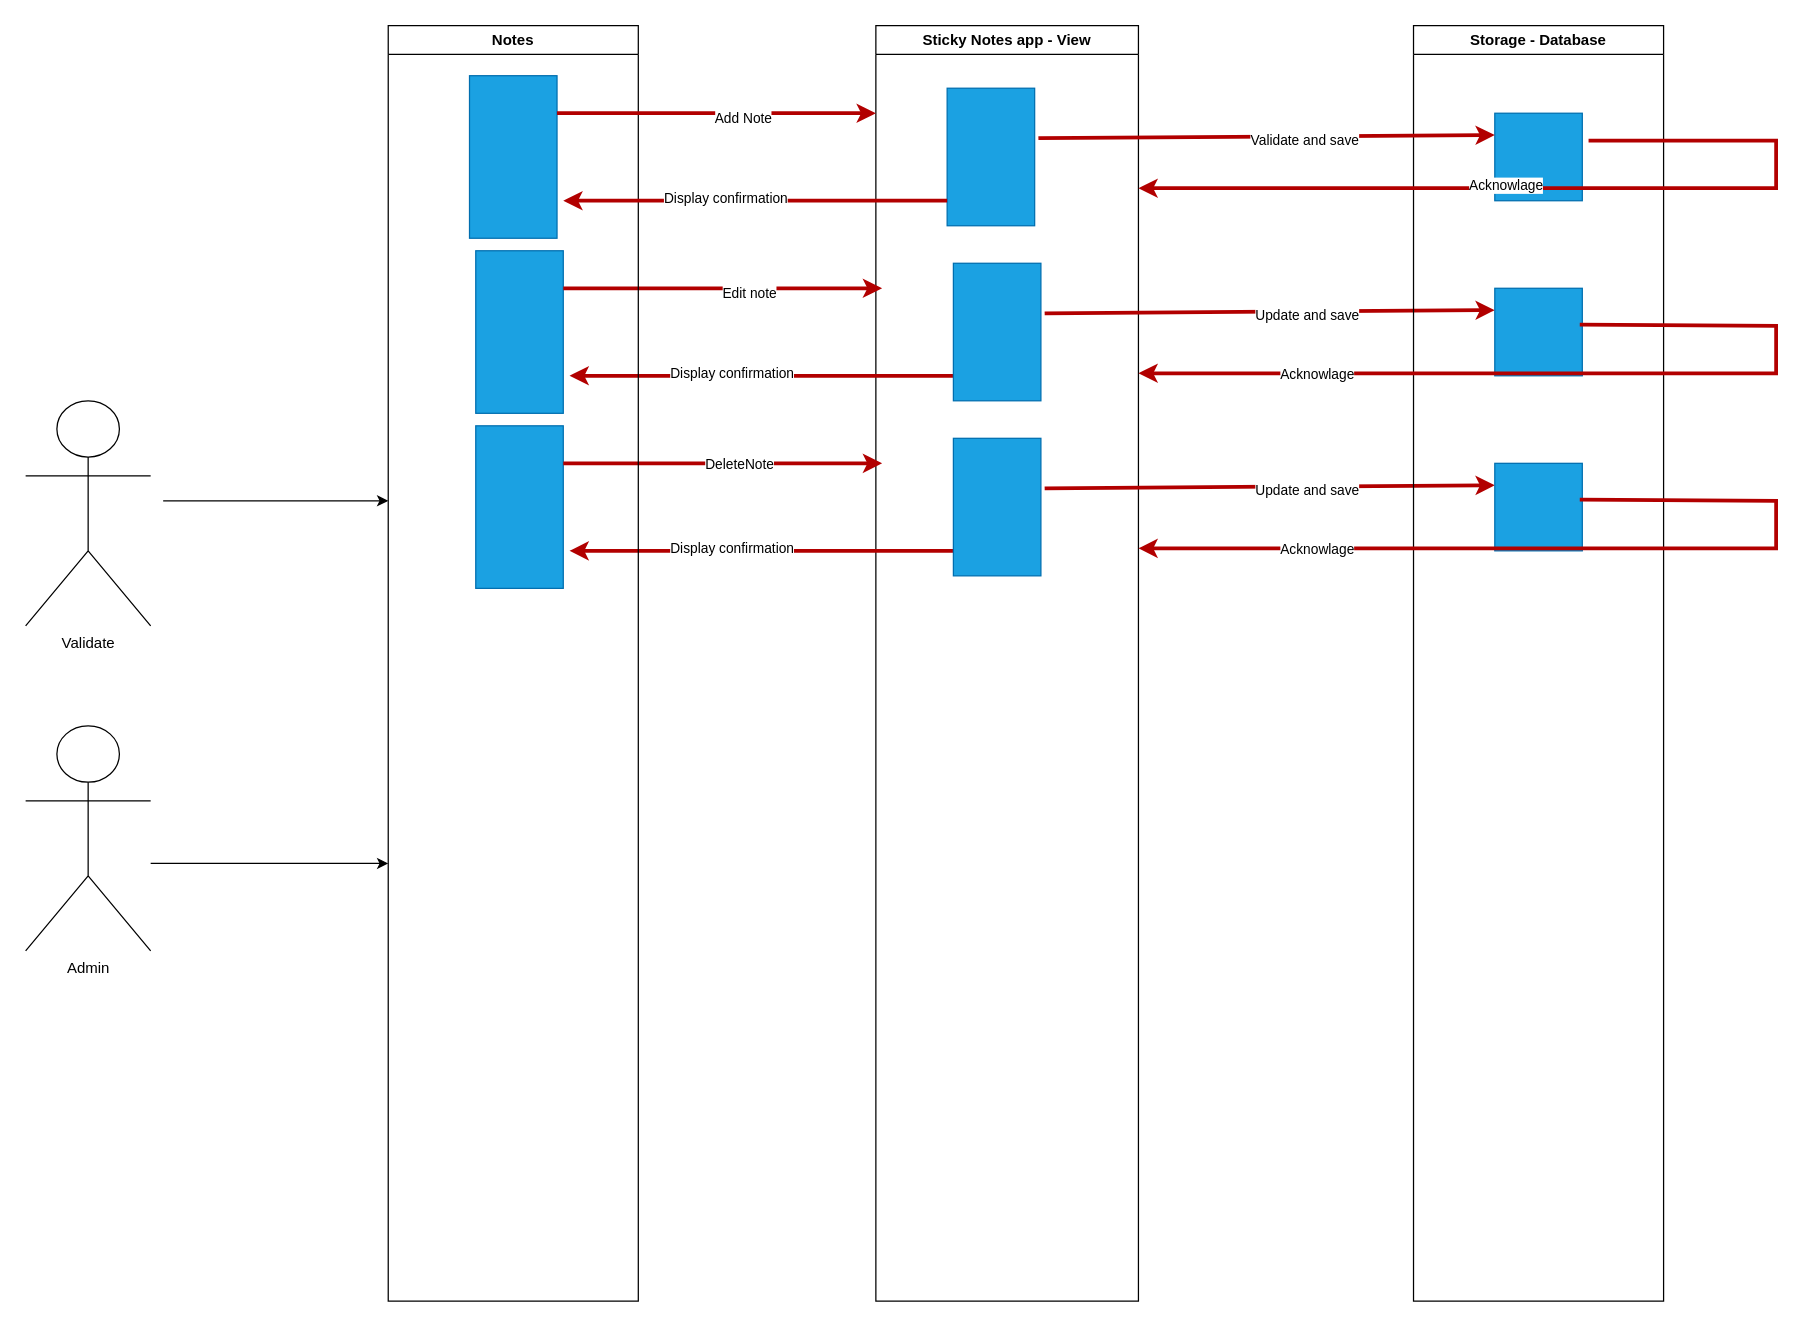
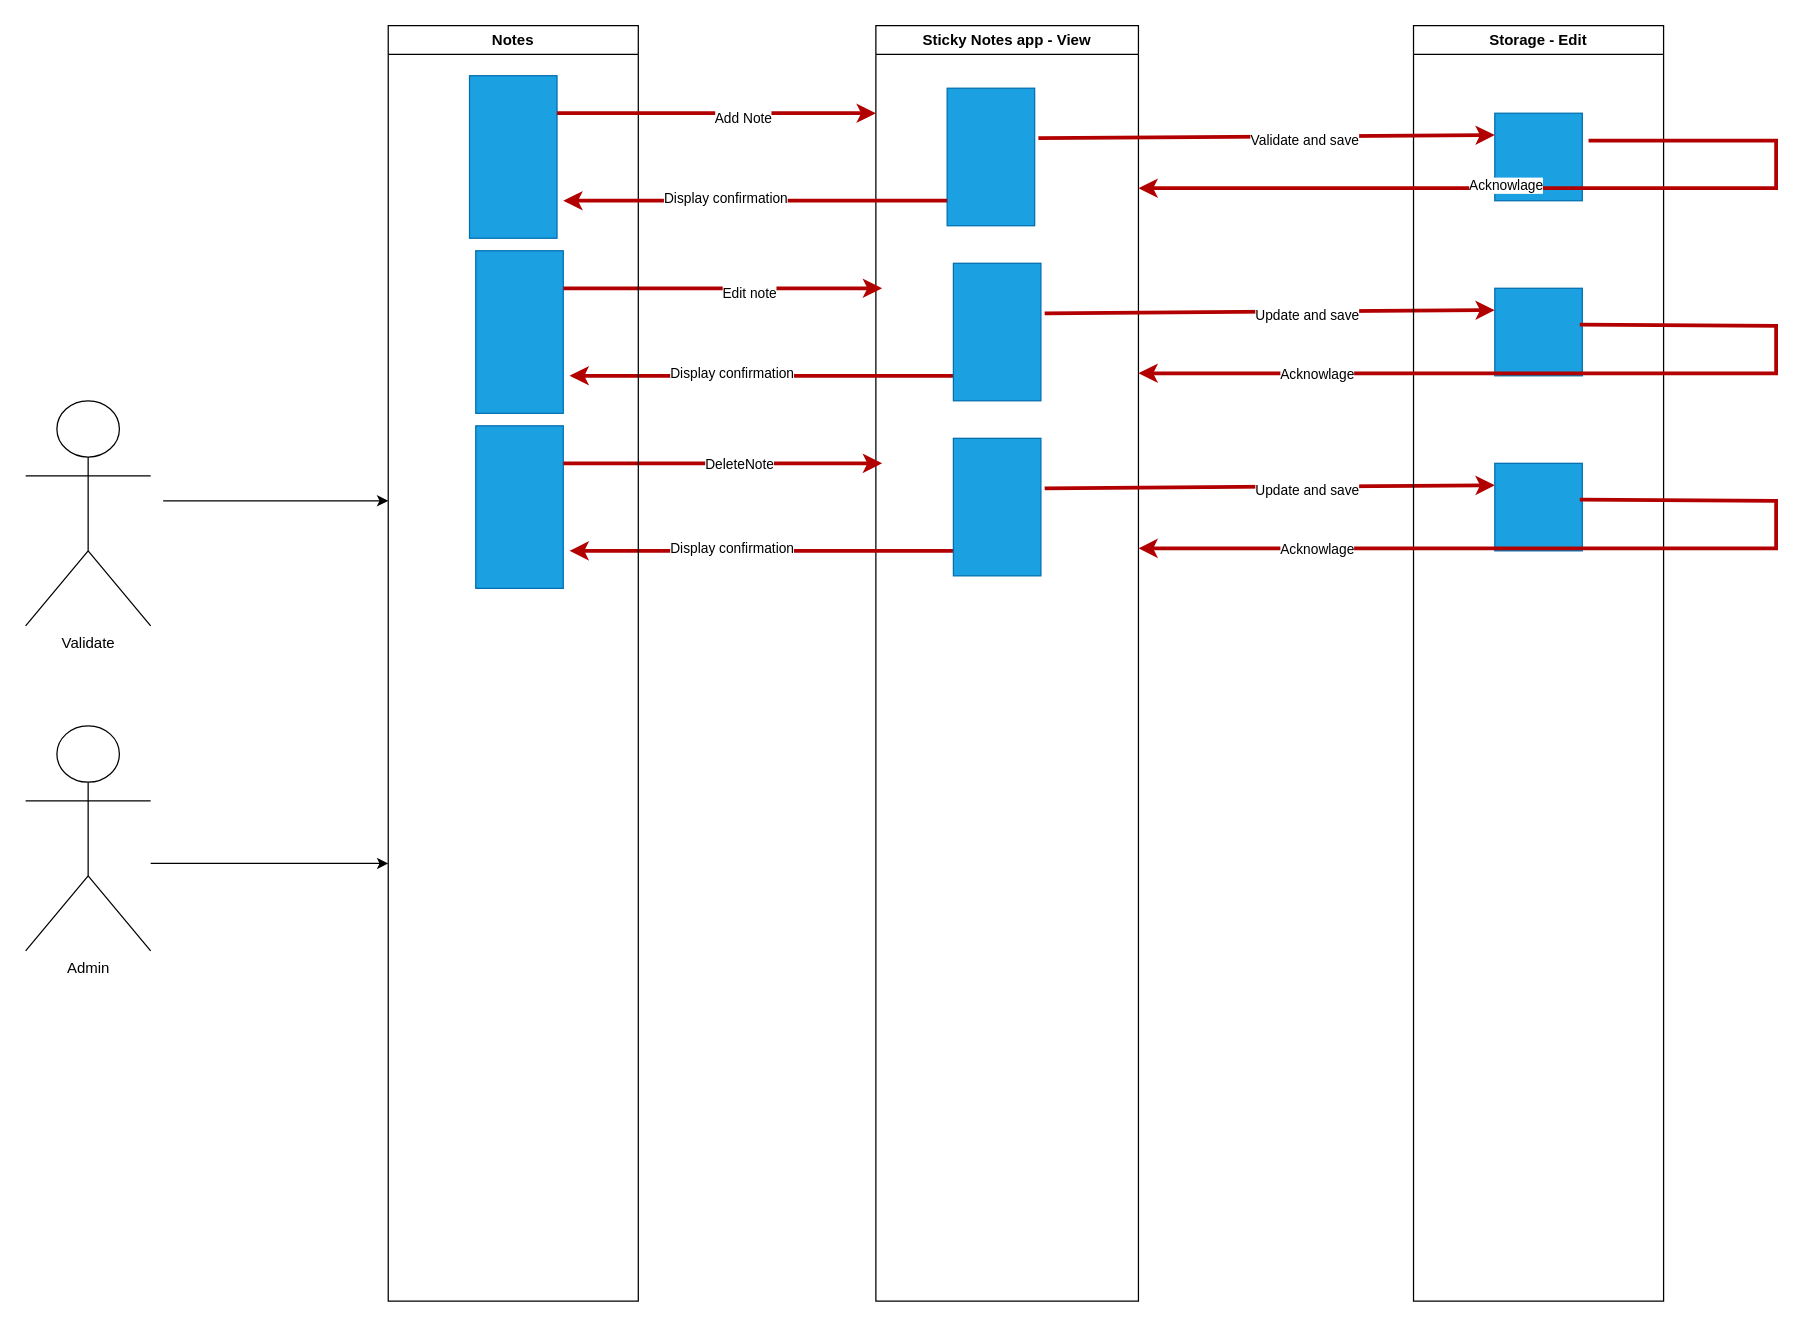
node "Storage - Database": label "Storage - Database" -> "Storage - Edit"
